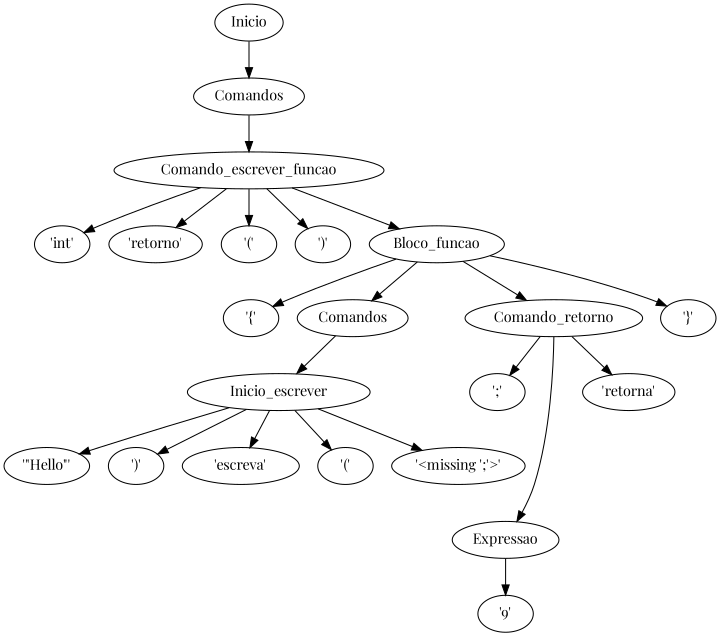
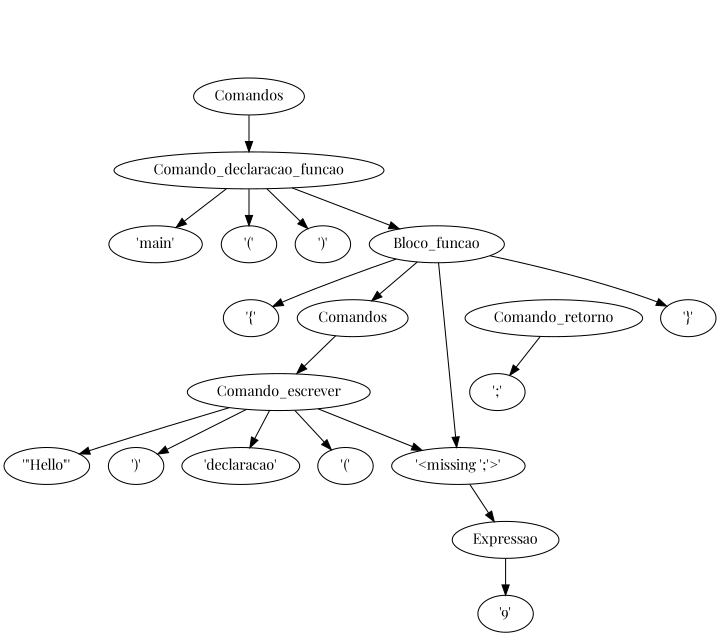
node "Inicio": removed
node "Comando_escrever_funcao": label "Comando_escrever_funcao" -> "Comando_declaracao_funcao"
node "'int'": removed
node "'retorno'": label "'retorno'" -> "'main'"
edge "Bloco_funcao" -> "Comando_retorno": now "Bloco_funcao" -> "'<missing ';'>'"
node "Inicio_escrever": label "Inicio_escrever" -> "Comando_escrever"
node "'retorna'": removed
edge "Comando_retorno" -> "Expressao": now "'<missing ';'>'" -> "Expressao"
node "'escreva'": label "'escreva'" -> "'declaracao'"
